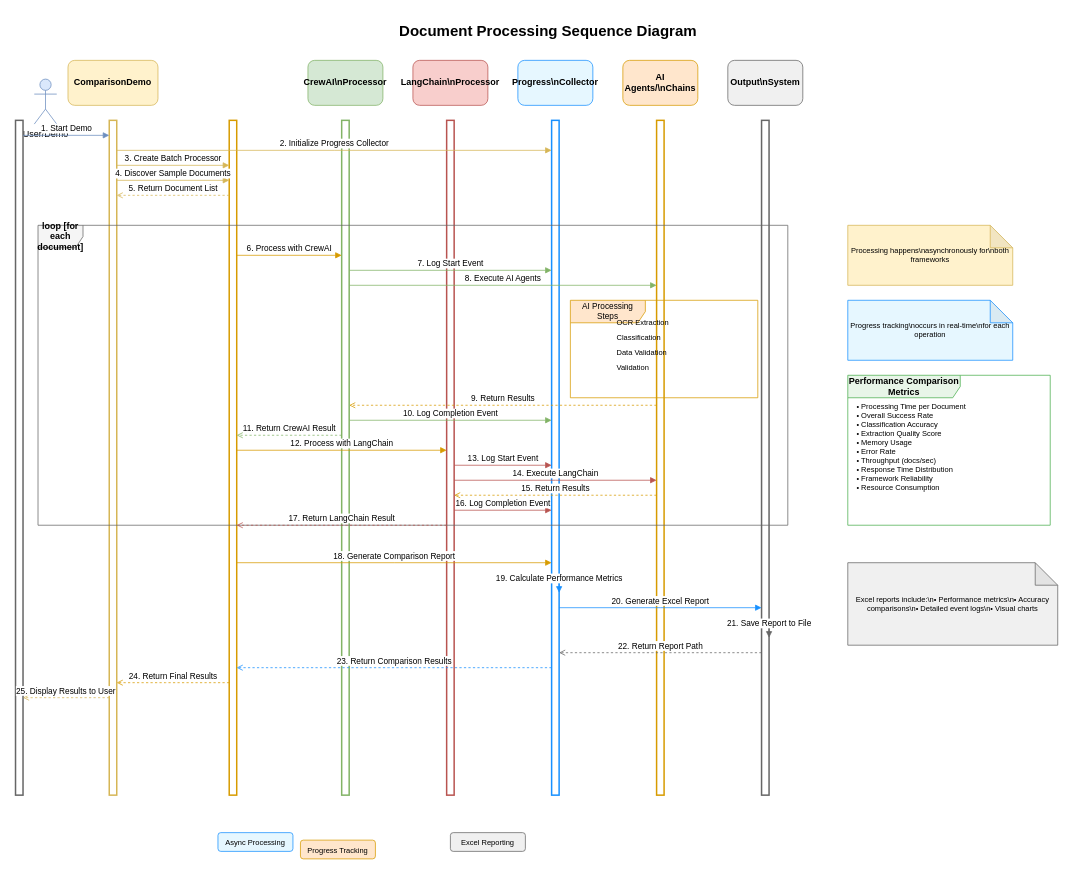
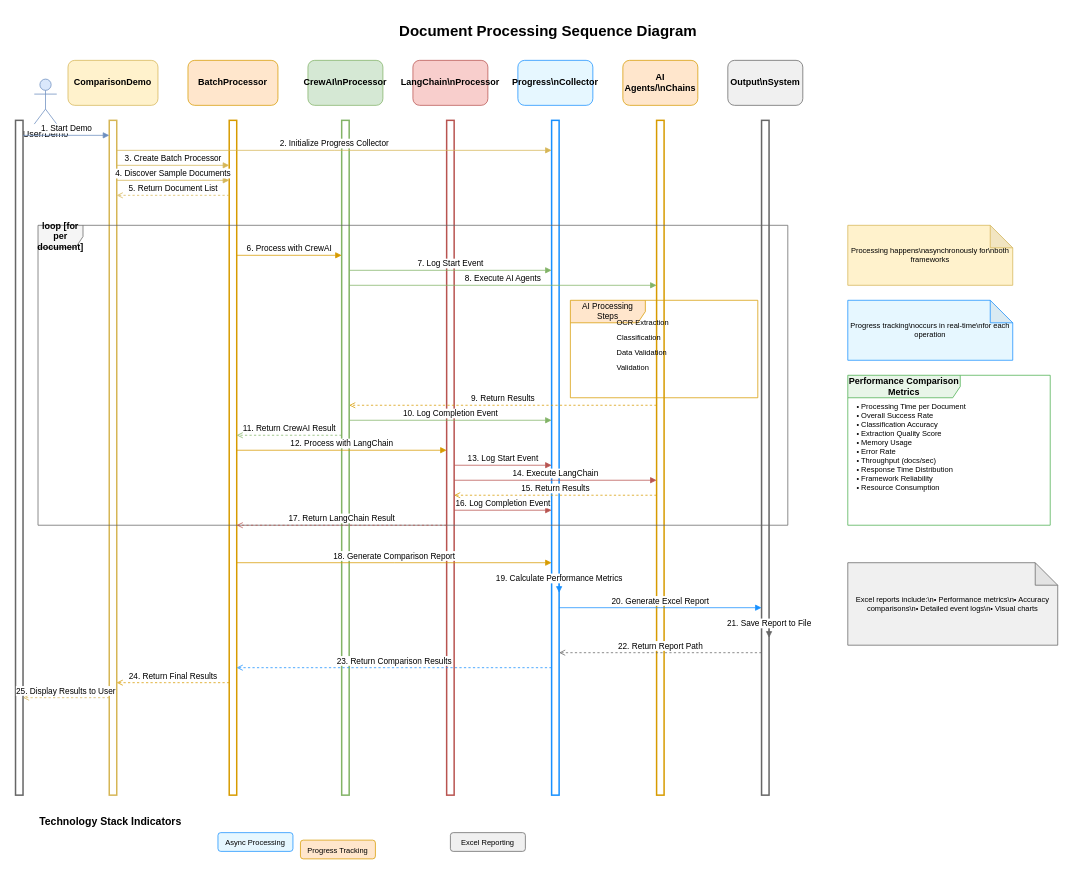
node "BatchProcessor": added
node "loop [for each document]": label "loop [for each document]" -> "loop [for per document]"
node "Technology Stack Indicators": added
